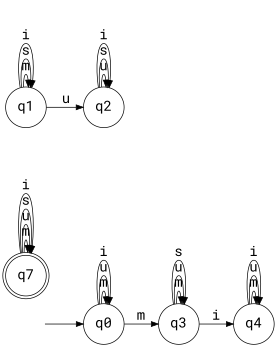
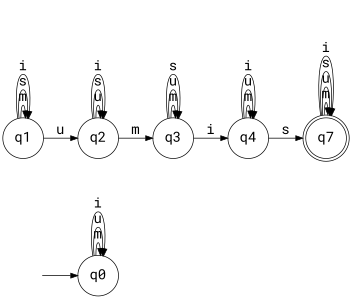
edge "q4" -> "q7": added, label "s"
edge "q0" -> "q3": now "q2" -> "q3"
